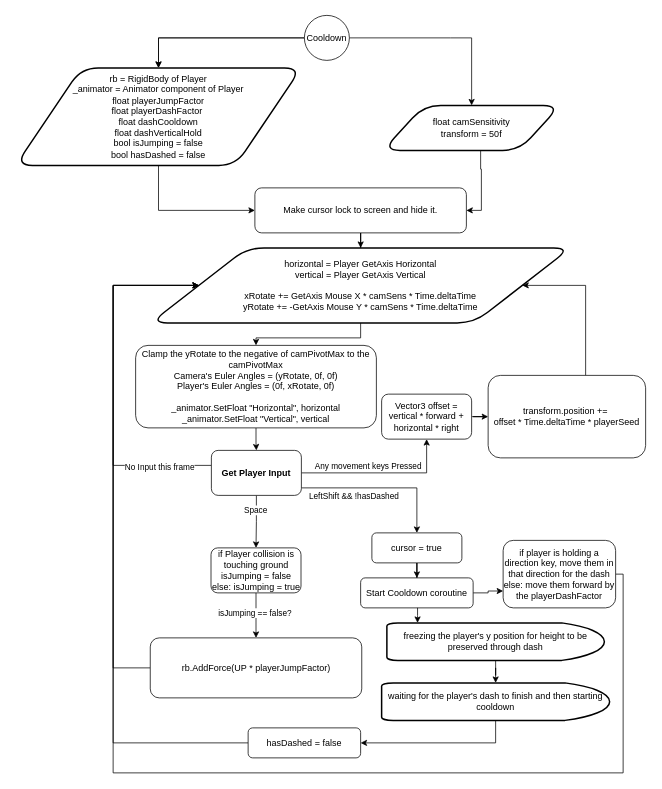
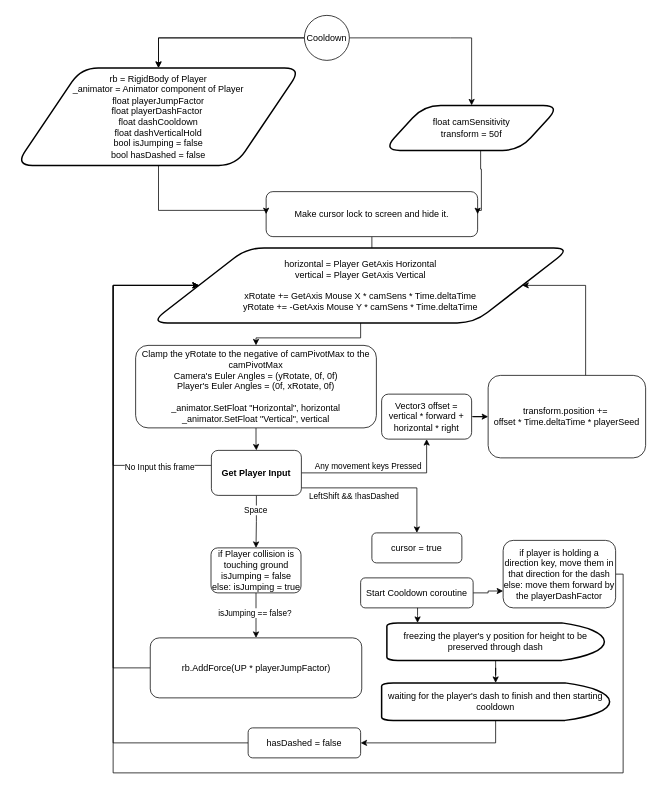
node "Make cursor lock to screen and hide it.": moved (360, 210) -> (372, 214)
edge "cursor = true" -> "Start Cooldown coroutine": removed
